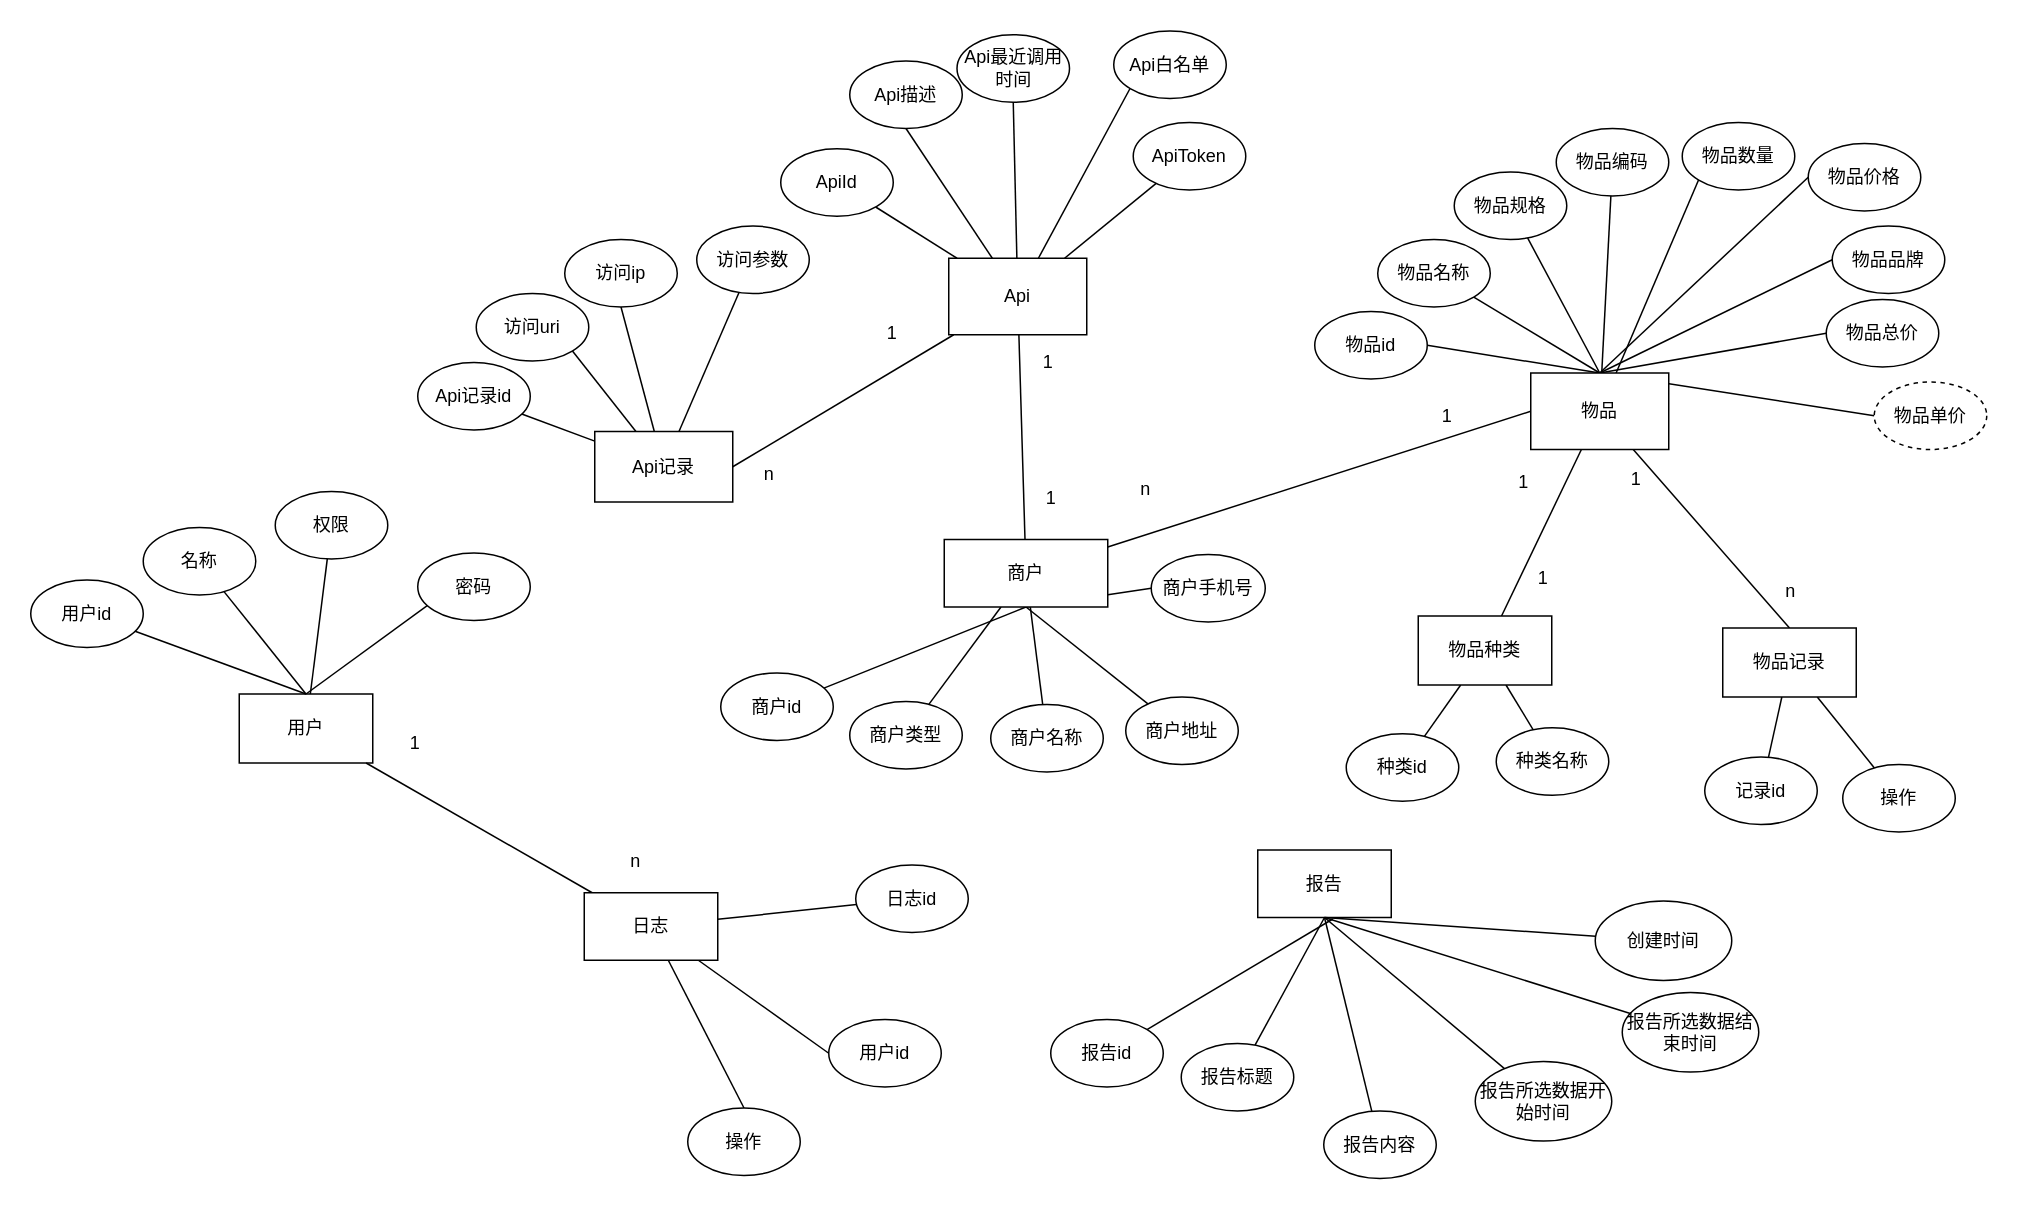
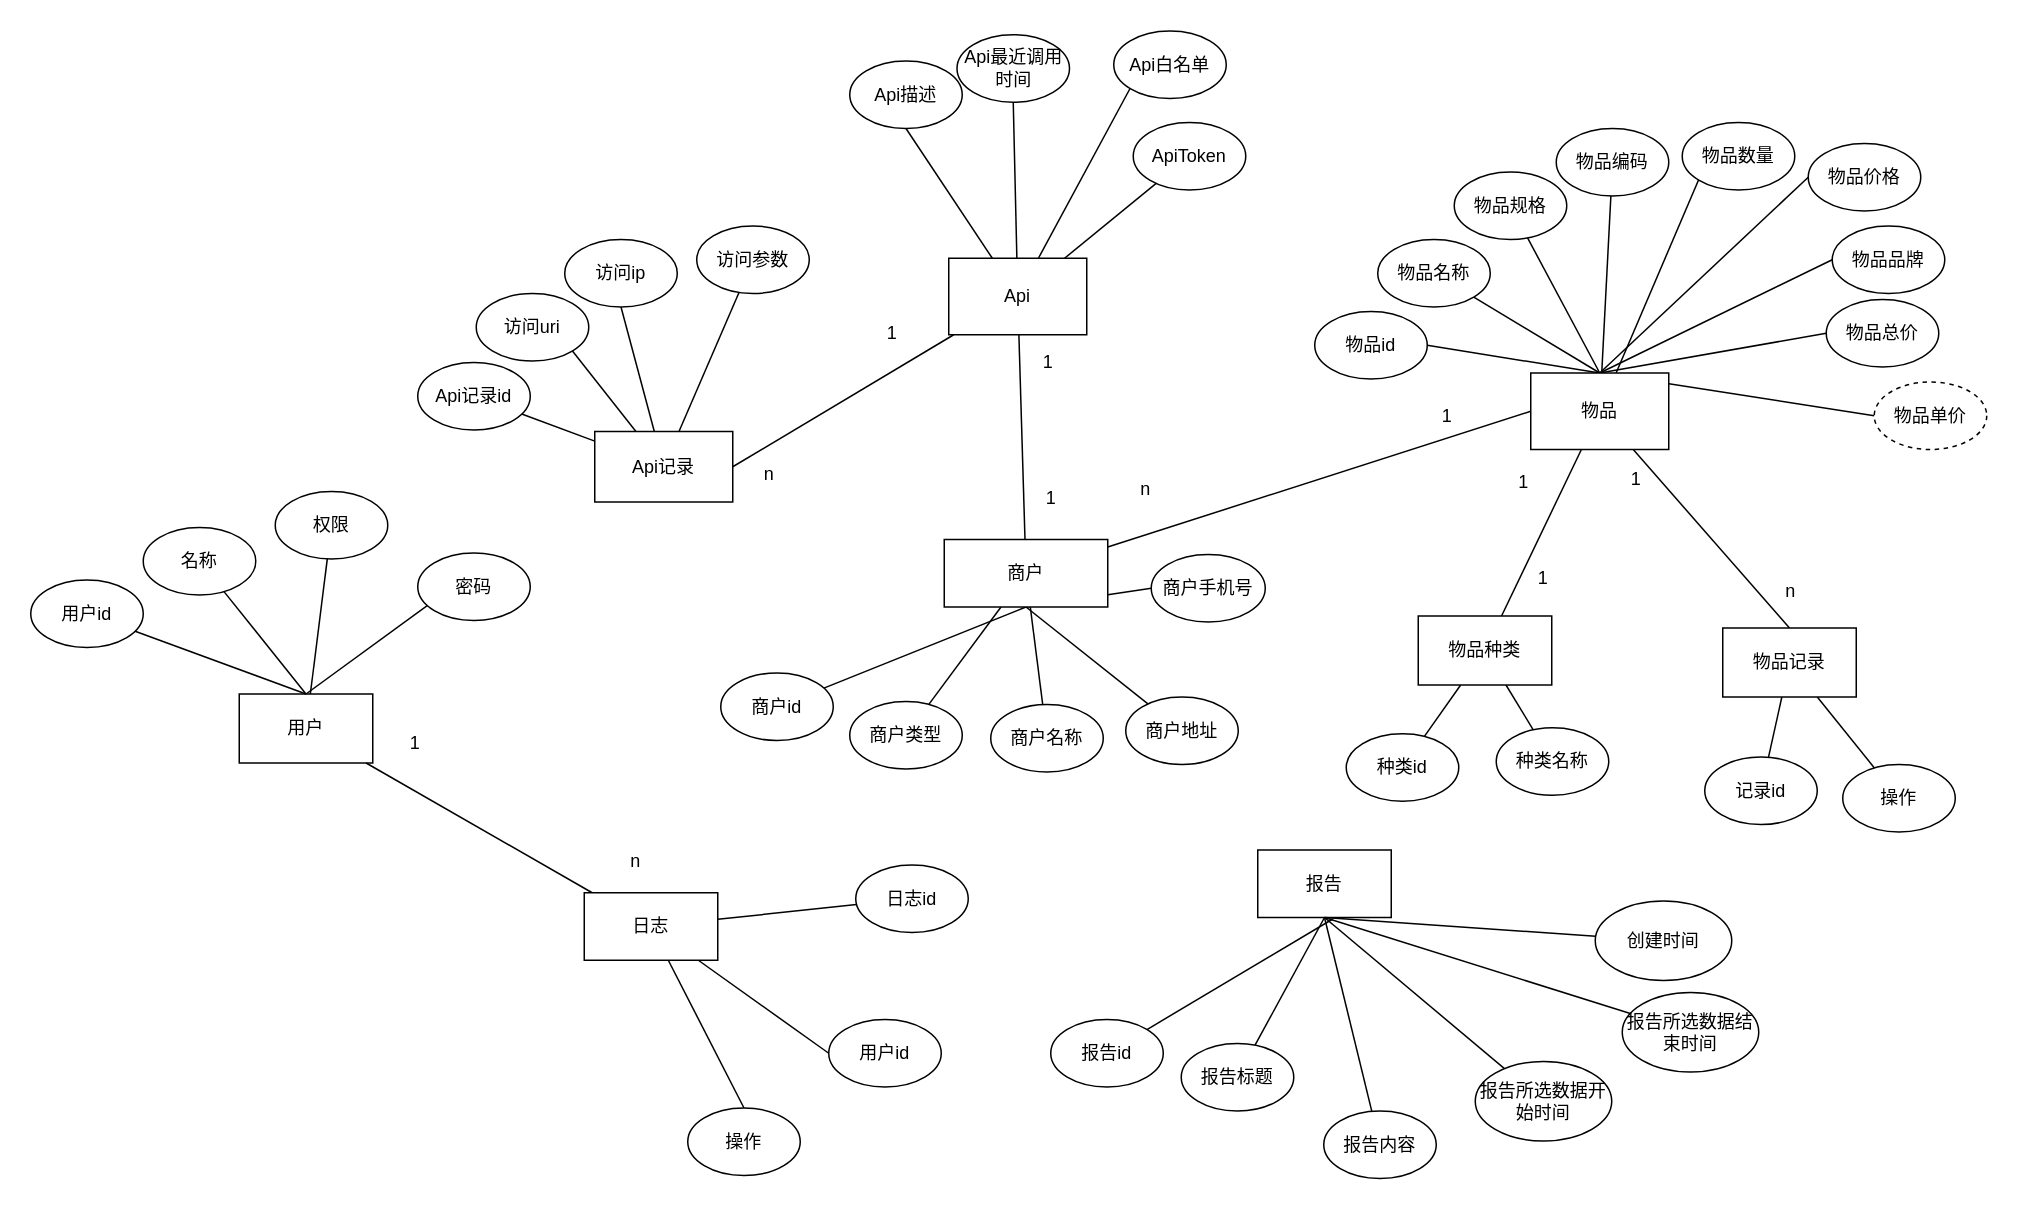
node "ApiId": removed
edge "ApiId" -- "Api": removed
